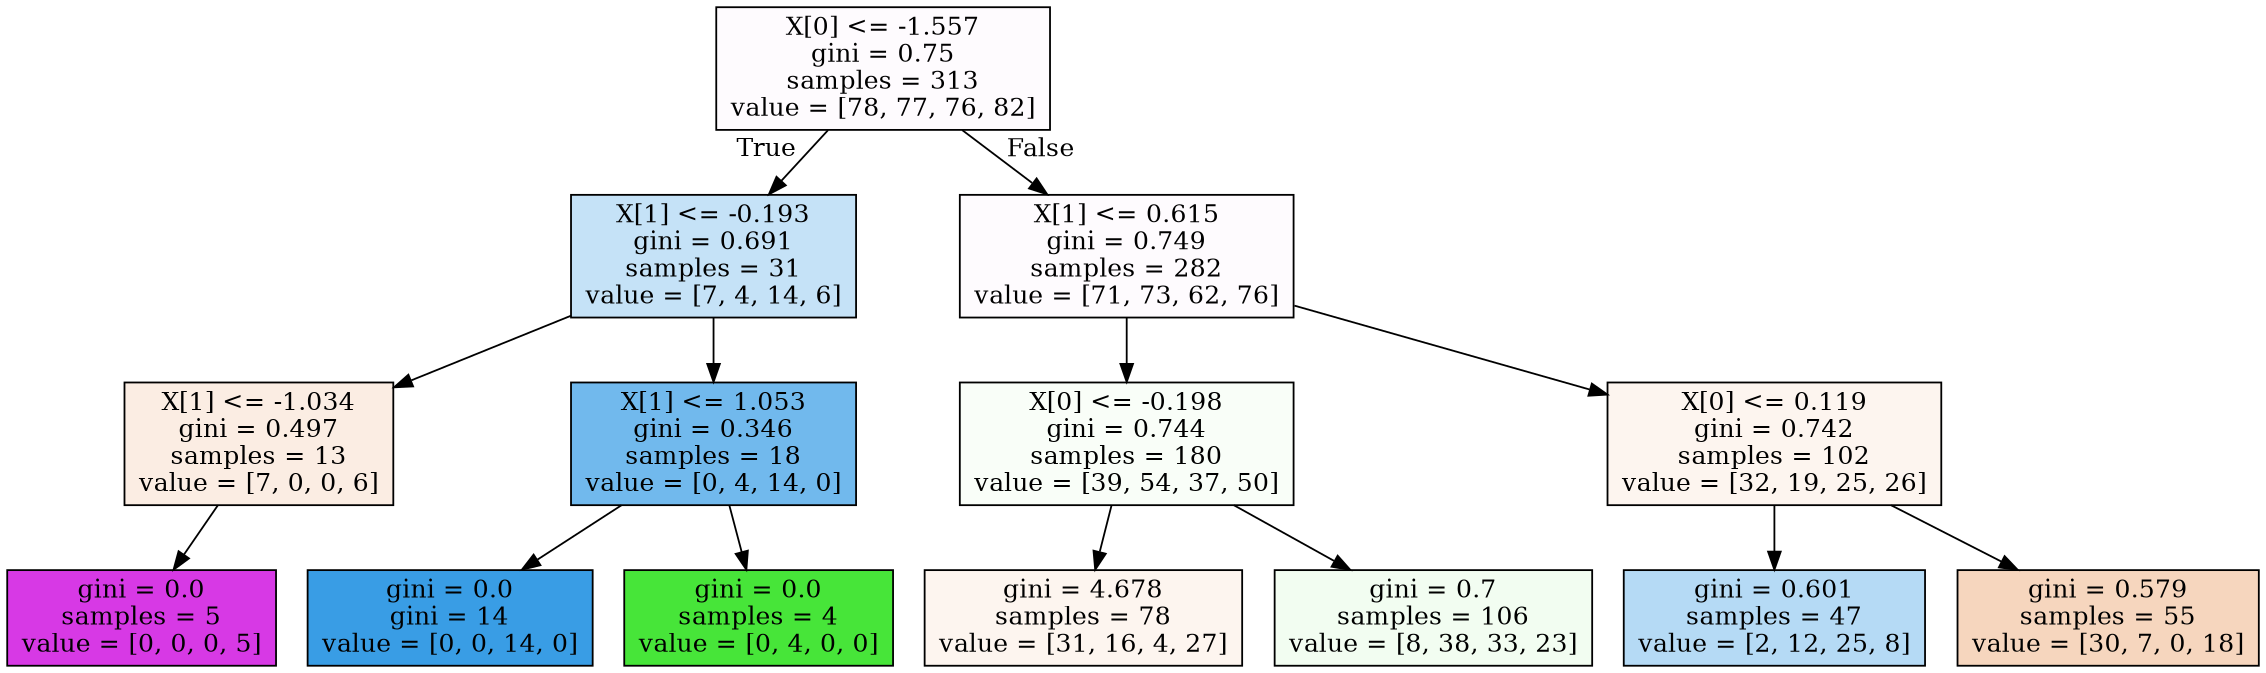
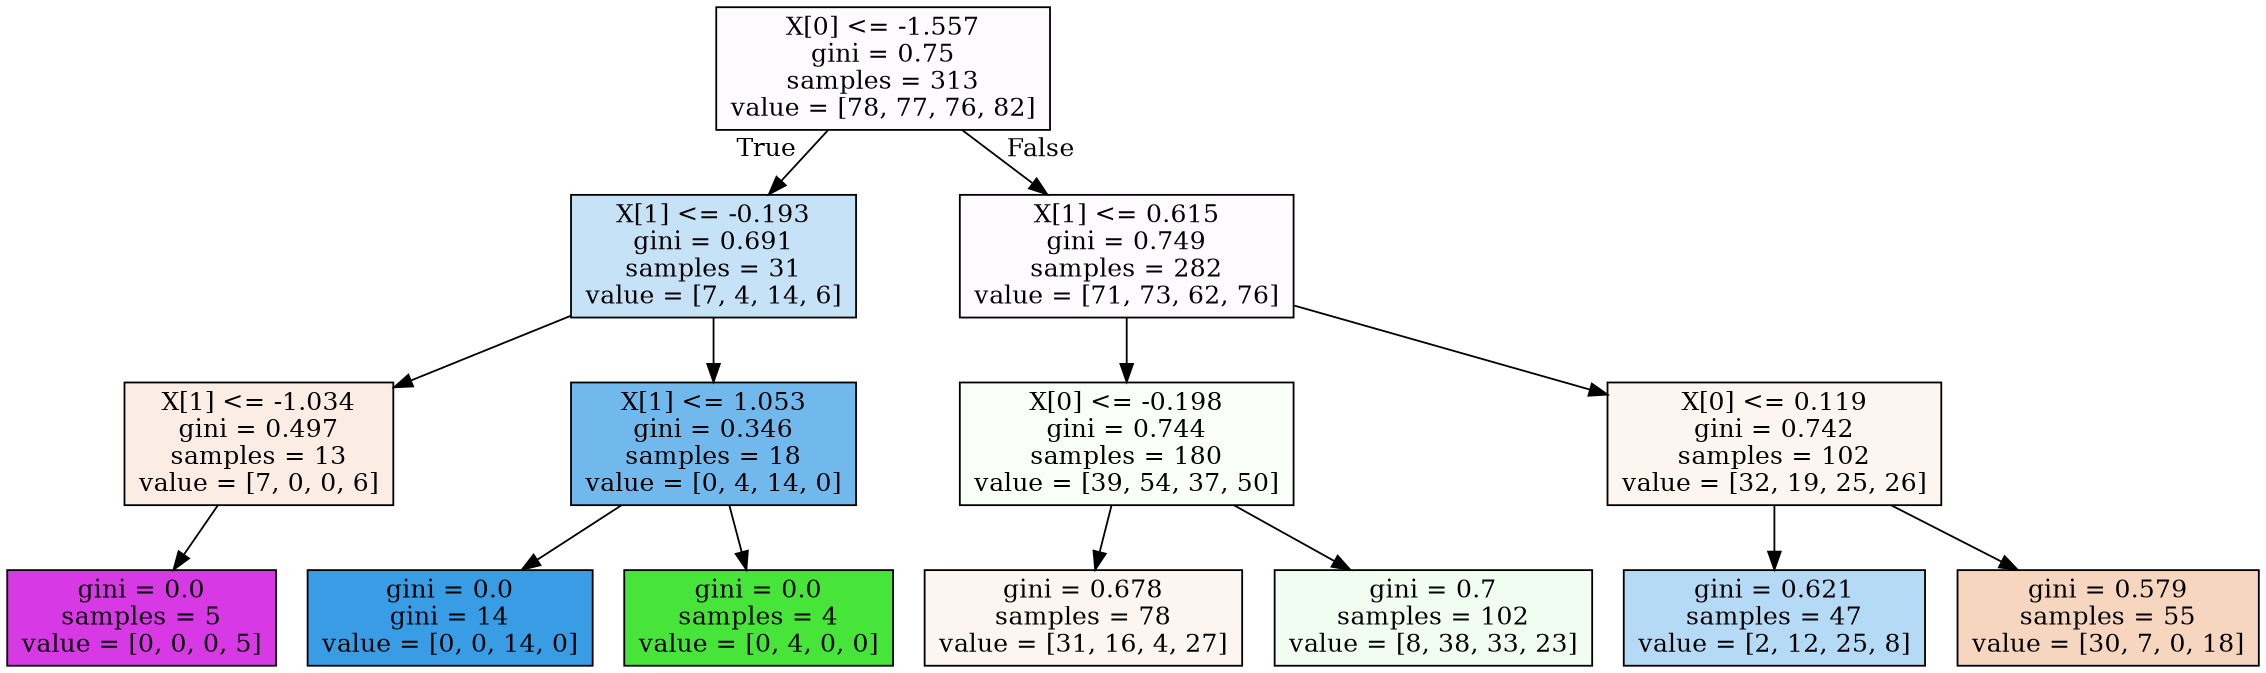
node "gini = 4.678 samples = 78 value = [31, 16, 4, 27]": label "gini = 4.678 samples = 78 value = [31, 16, 4, 27]" -> "gini = 0.678 samples = 78 value = [31, 16, 4, 27]"
node "gini = 0.7 samples = 106 value = [8, 38, 33, 23]": label "gini = 0.7 samples = 106 value = [8, 38, 33, 23]" -> "gini = 0.7 samples = 102 value = [8, 38, 33, 23]"
node "gini = 0.601 samples = 47 value = [2, 12, 25, 8]": label "gini = 0.601 samples = 47 value = [2, 12, 25, 8]" -> "gini = 0.621 samples = 47 value = [2, 12, 25, 8]"
